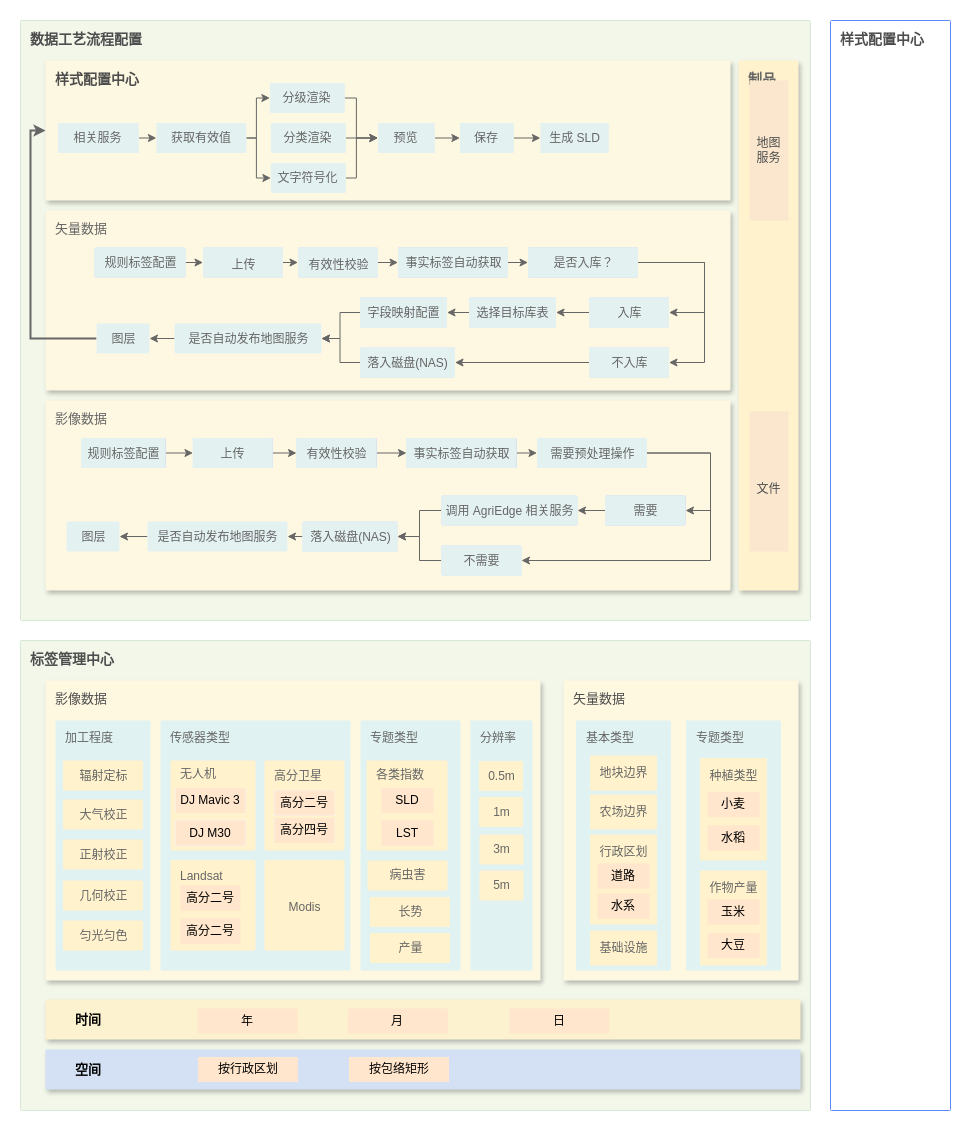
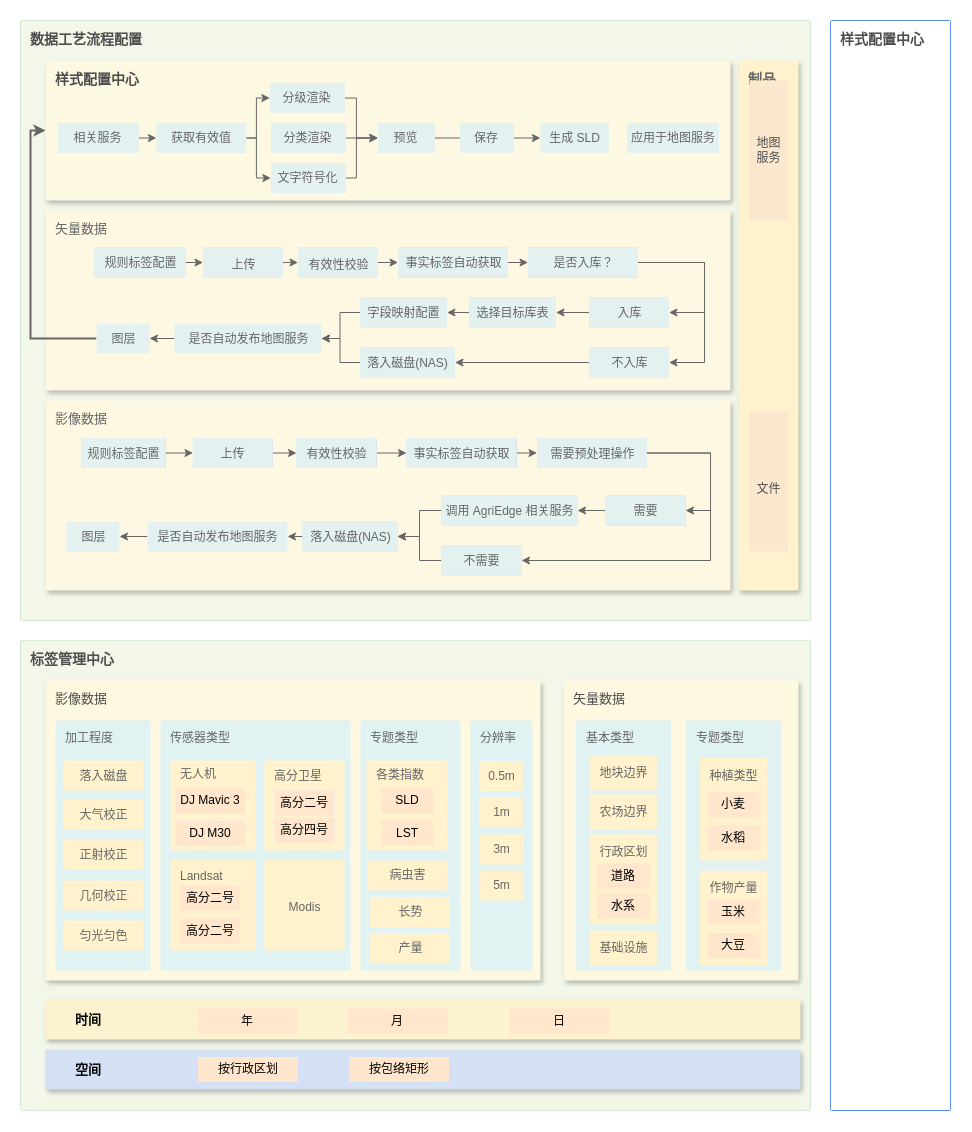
edge "预览" -> "保存": arrowhead classic -> none
node "应用于地图服务": added
node "辐射定标": label "辐射定标" -> "落入磁盘"
